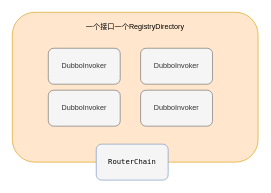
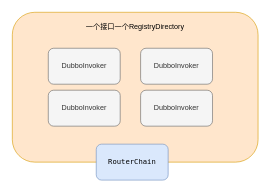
node "RouterChain": fillcolor #f5f5f5 -> #dae8fc
